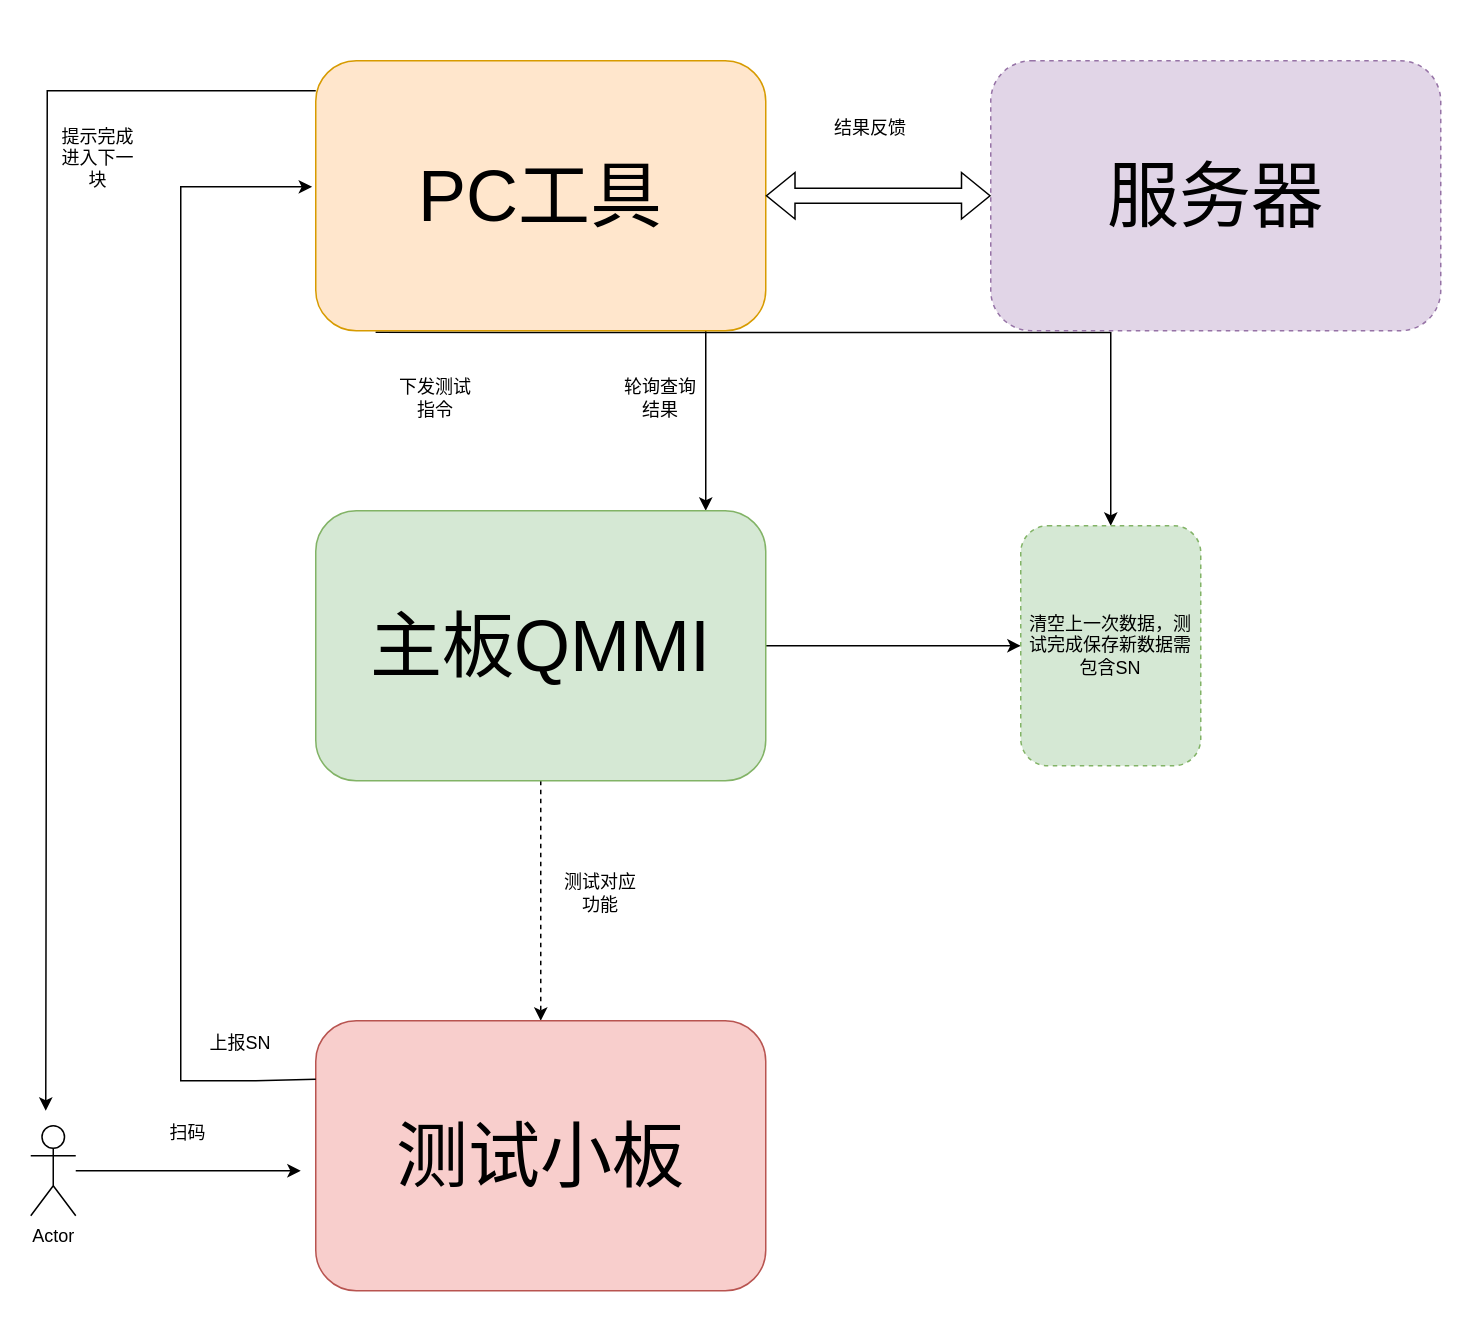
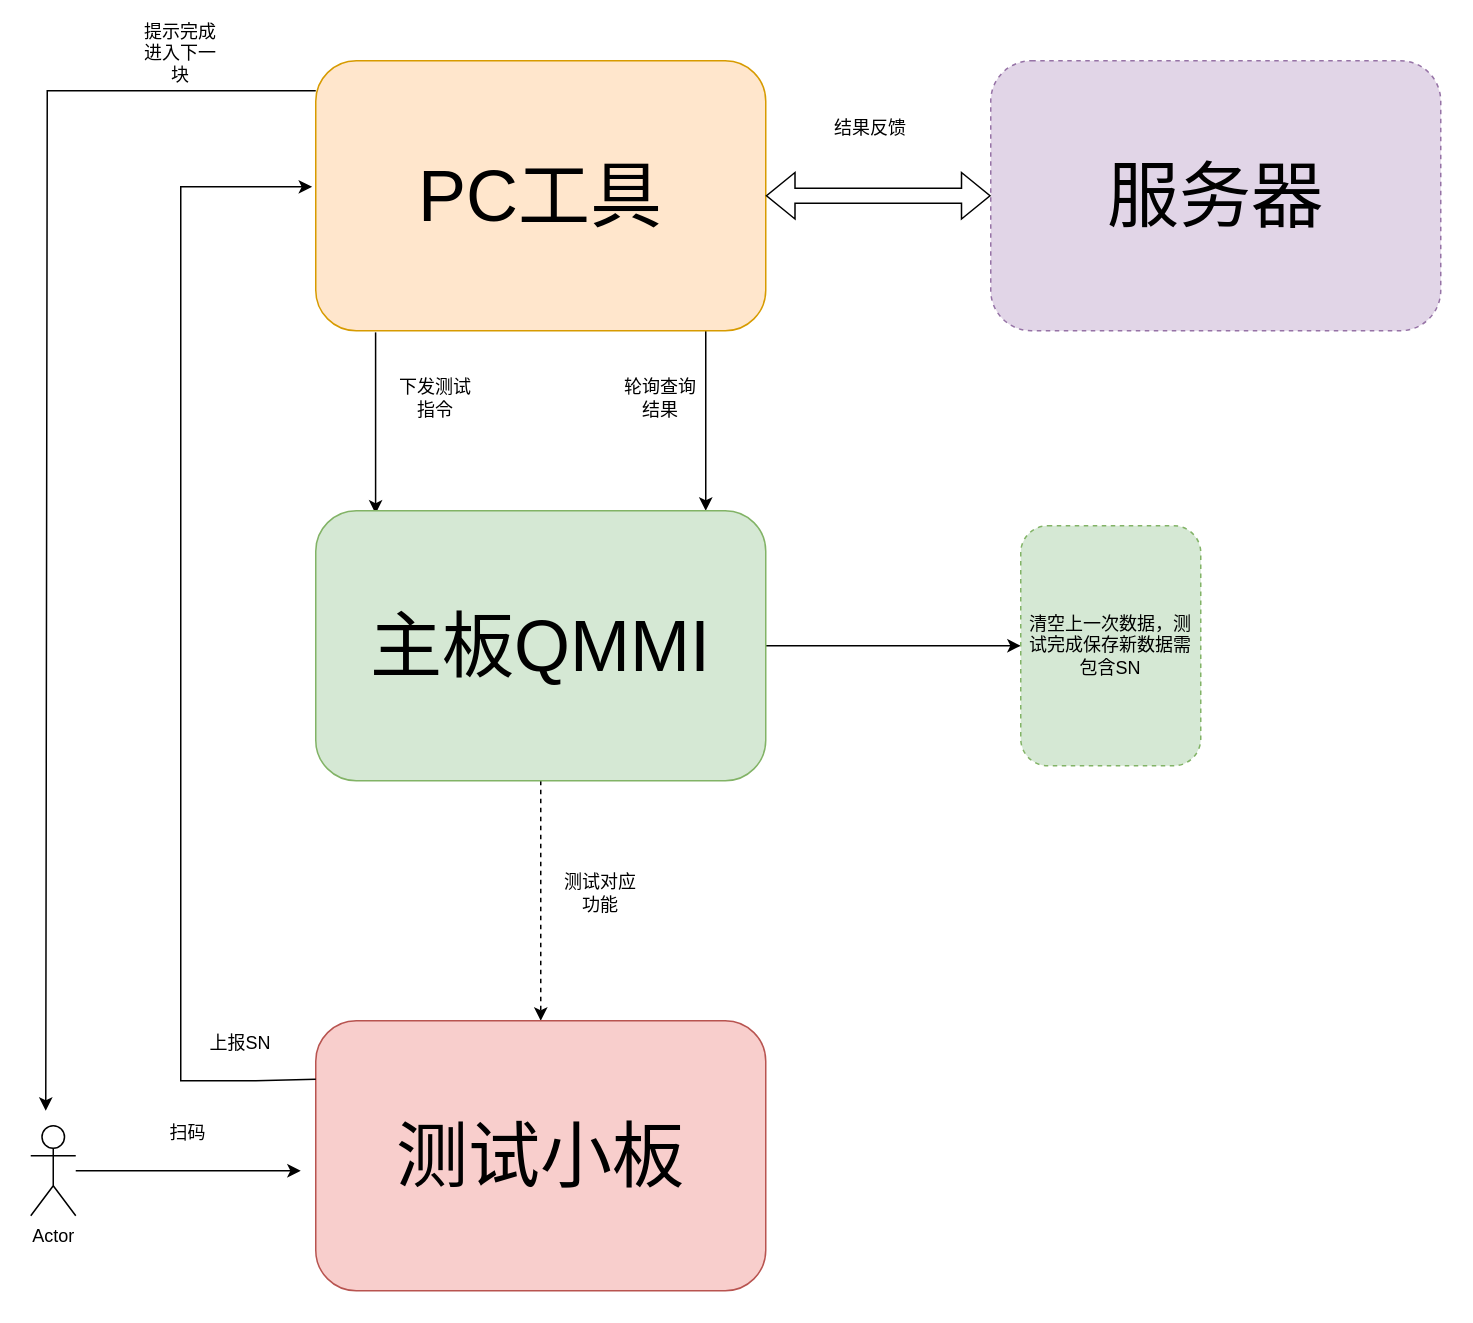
node "提示完成进入下一块": moved (98, 158) -> (181, 53)
edge "PC工具" -> "清空上一次数据，测试完成保存新数据需包含SN": now "PC工具" -> "主板QMMI"
